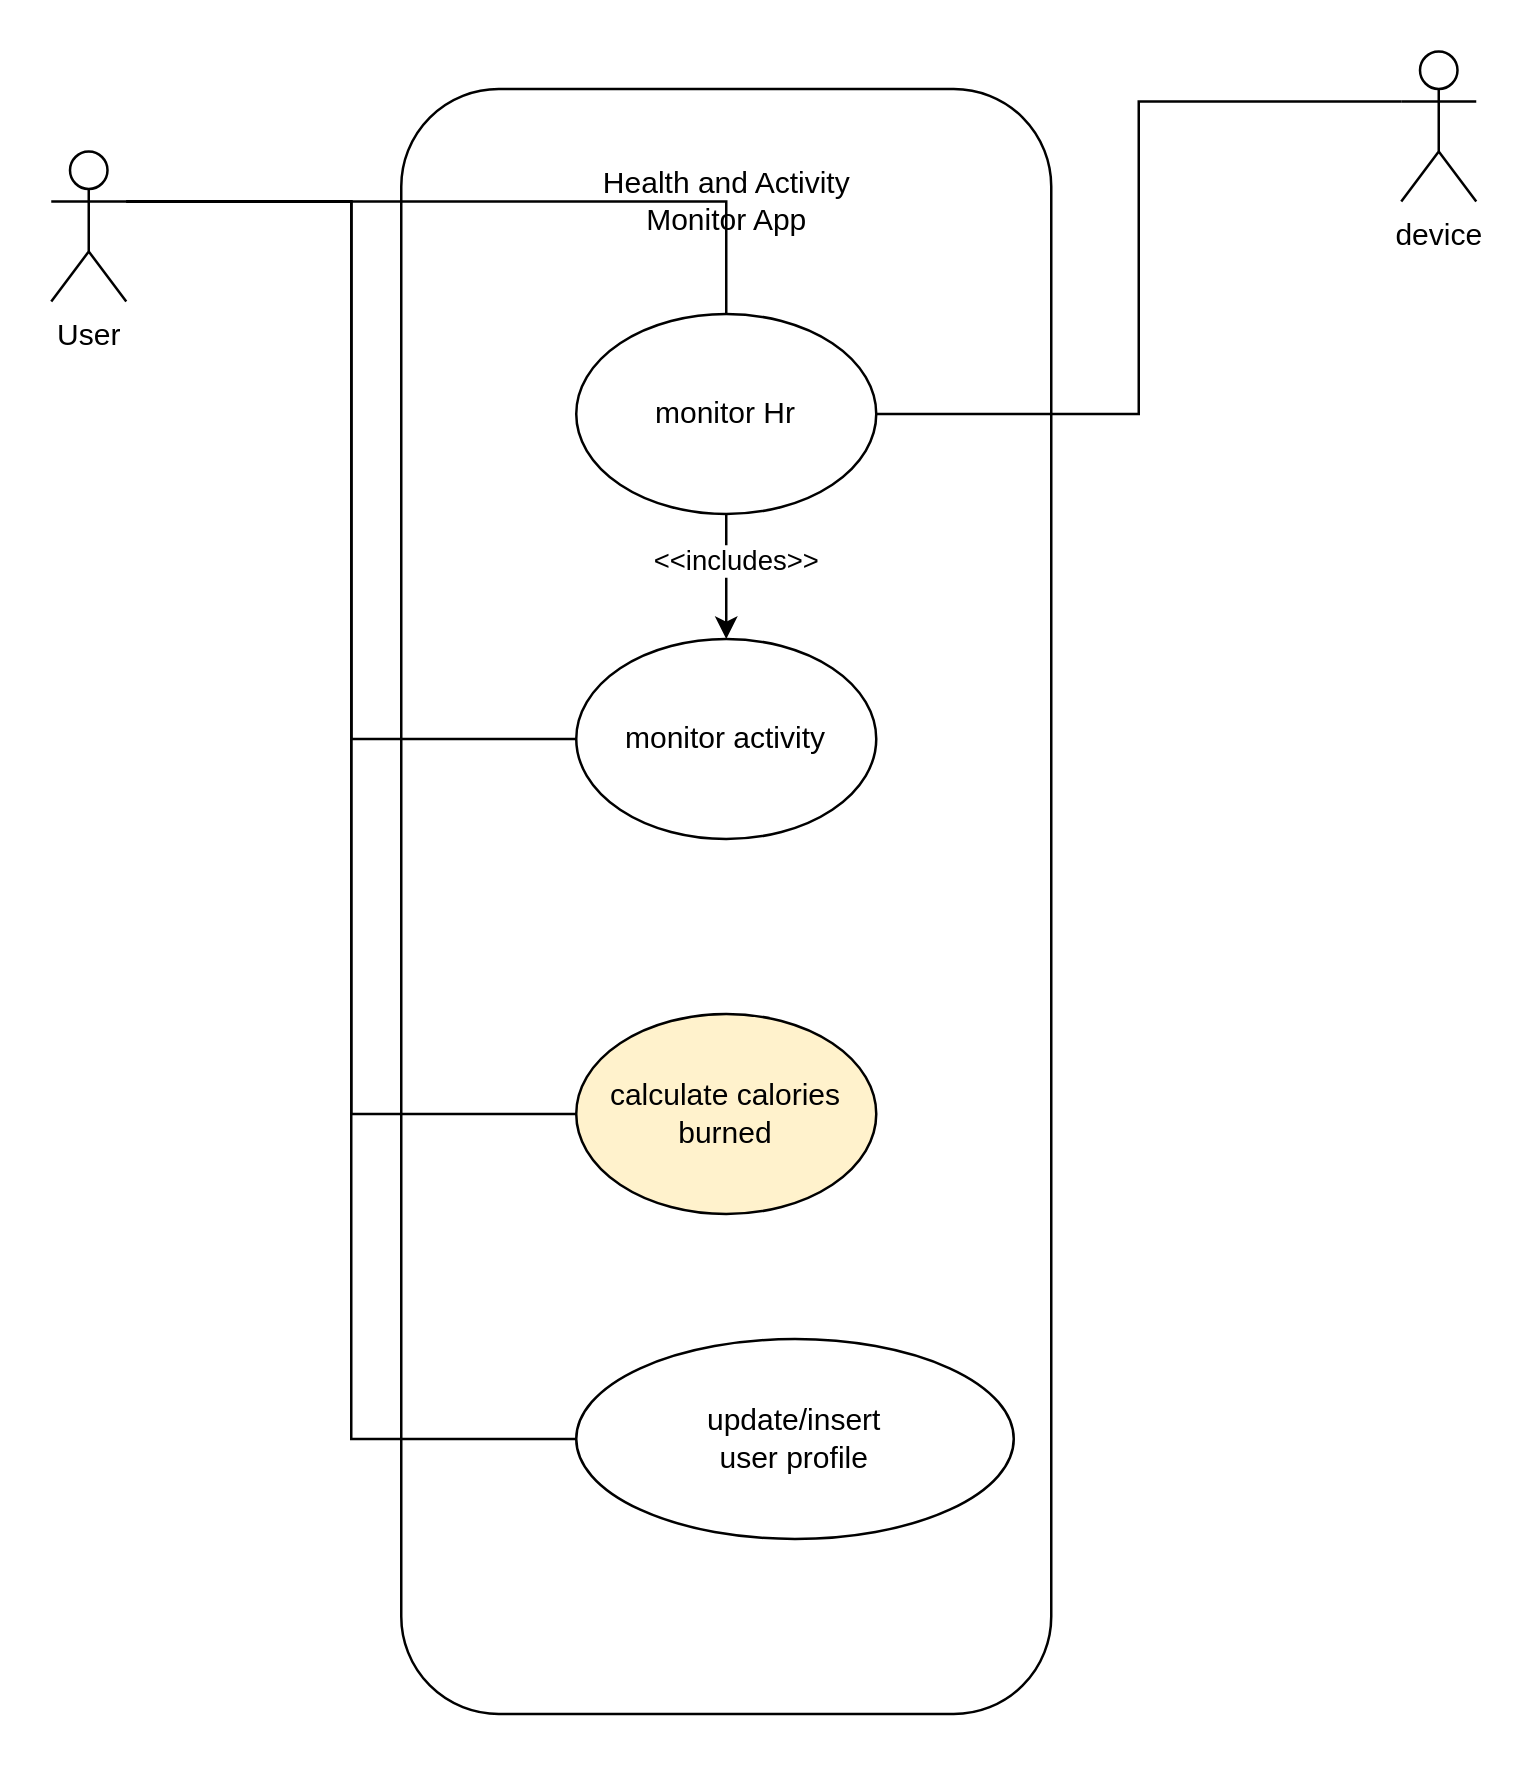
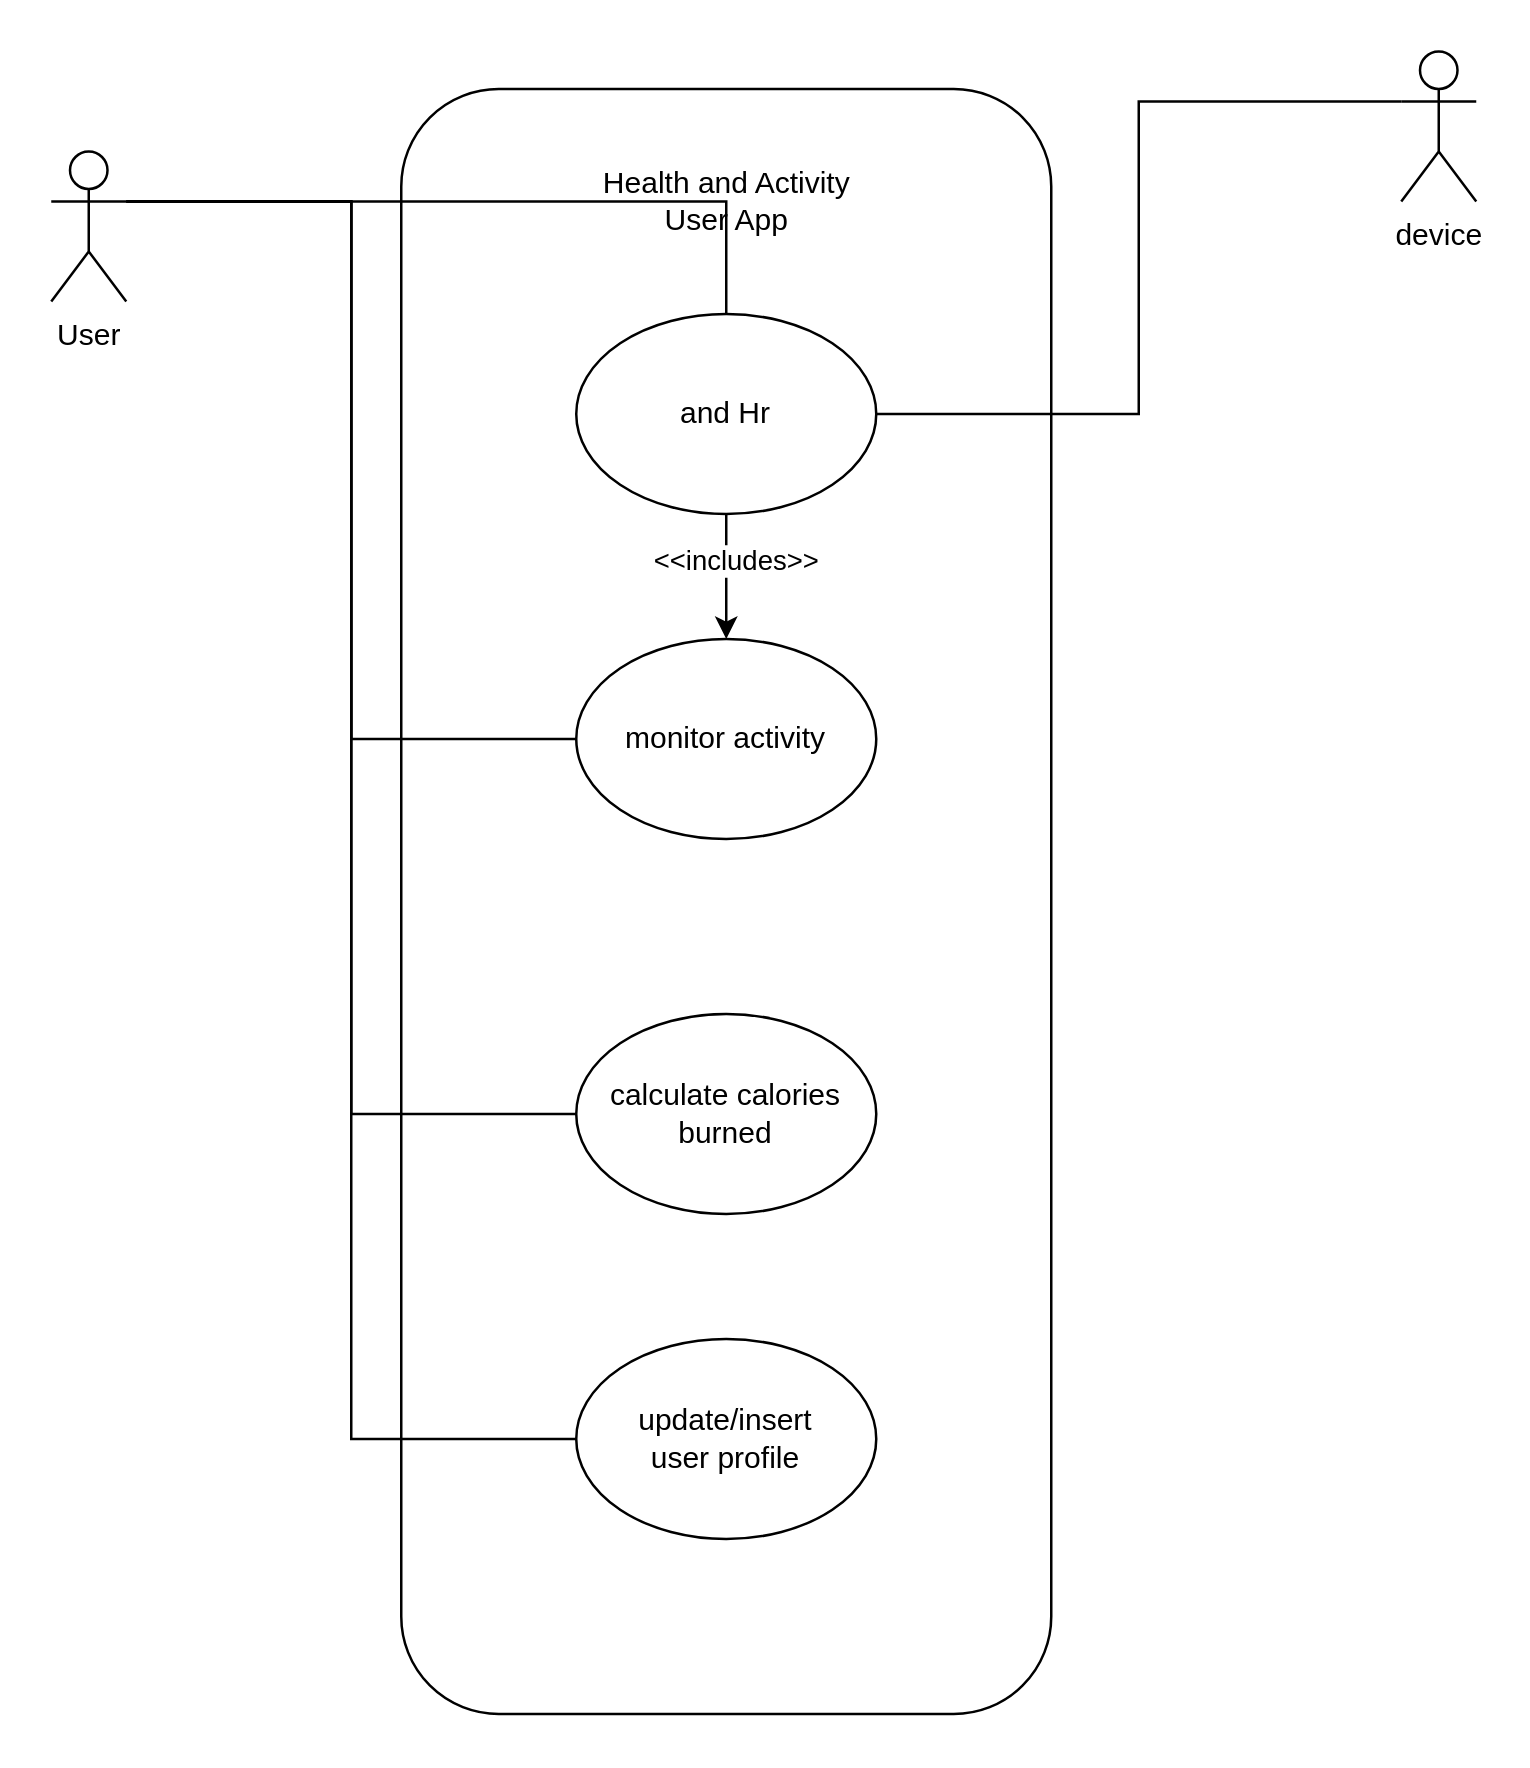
node "Health and Activity Monitor App": label "Health and Activity Monitor App" -> "Health and Activity User App"
node "monitor Hr": label "monitor Hr" -> "and Hr"
node "calculate calories burned": fillcolor #fff2cc -> #ffffff
node "update/insert user profile": size 438x200 -> 300x200
